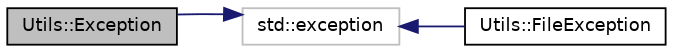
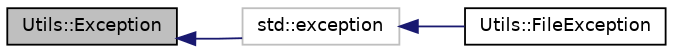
edge "Utils::Exception" -> "std::exception": reversed
